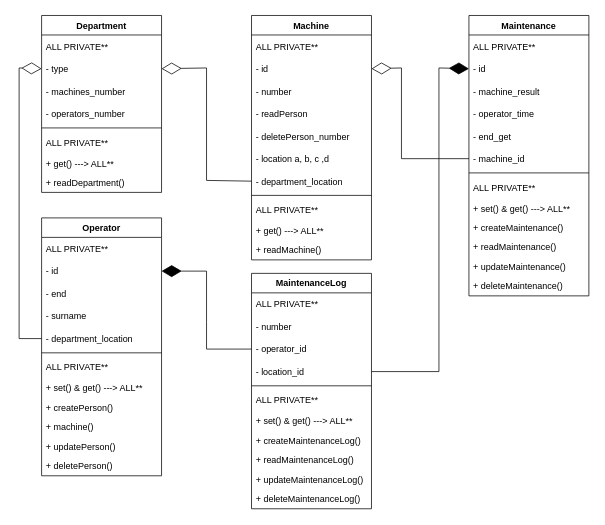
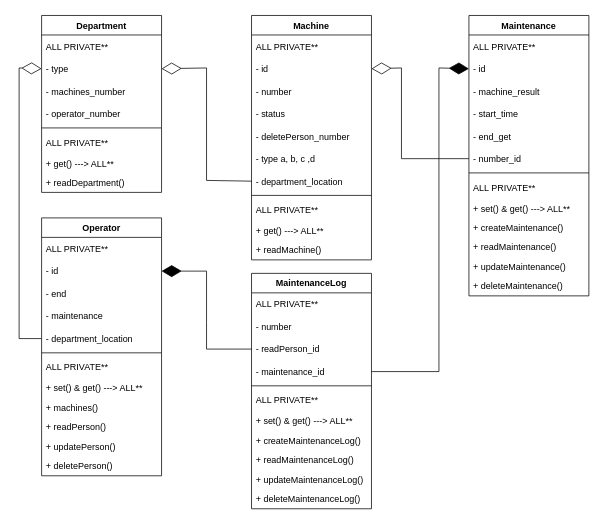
node "- operators_number": label "- operators_number" -> "- operator_number"
node "- readPerson": label "- readPerson" -> "- status"
node "- operator_time": label "- operator_time" -> "- start_time"
node "- location a, b, c ,d": label "- location a, b, c ,d" -> "- type a, b, c ,d"
node "- machine_id": label "- machine_id" -> "- number_id"
node "- surname": label "- surname" -> "- maintenance"
node "- operator_id": label "- operator_id" -> "- readPerson_id"
node "- location_id": label "- location_id" -> "- maintenance_id"
node "+ createPerson()": label "+ createPerson()" -> "+ machines()"
node "+ machine()": label "+ machine()" -> "+ readPerson()"
